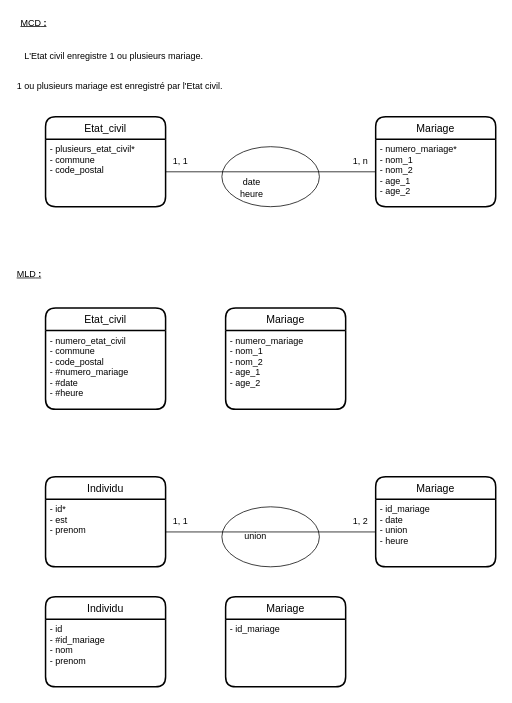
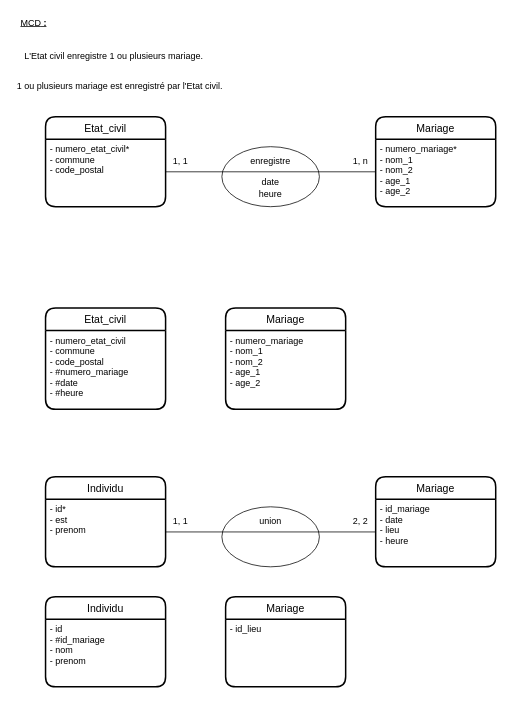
node "- plusieurs_etat_civil* - commune - code_postal": label "- plusieurs_etat_civil* - commune - code_postal" -> "- numero_etat_civil* - commune - code_postal"
node "enregistre": added
node "date heure": moved (252, 188) -> (270, 188)
node "MLD :": removed
node "- id_mariage - date - union - heure": label "- id_mariage - date - union - heure" -> "- id_mariage - date - lieu - heure"
node "1, 2": label "1, 2" -> "2, 2"
node "union": moved (255, 537) -> (270, 522)
node "- id_mariage": label "- id_mariage" -> "- id_lieu"
